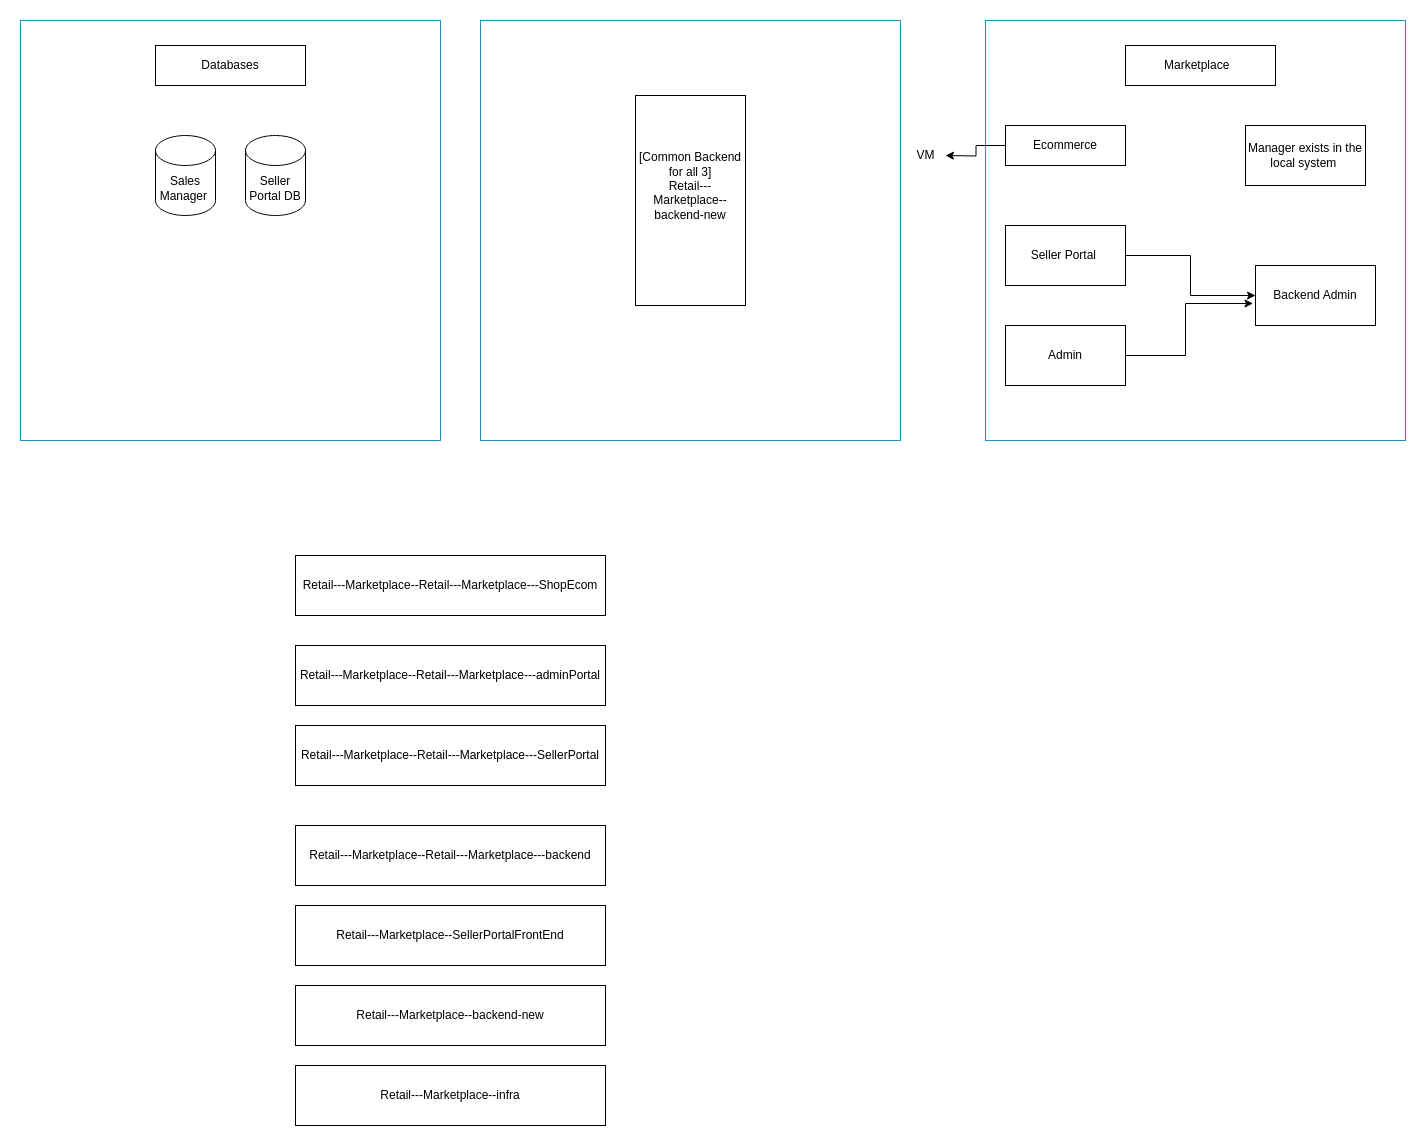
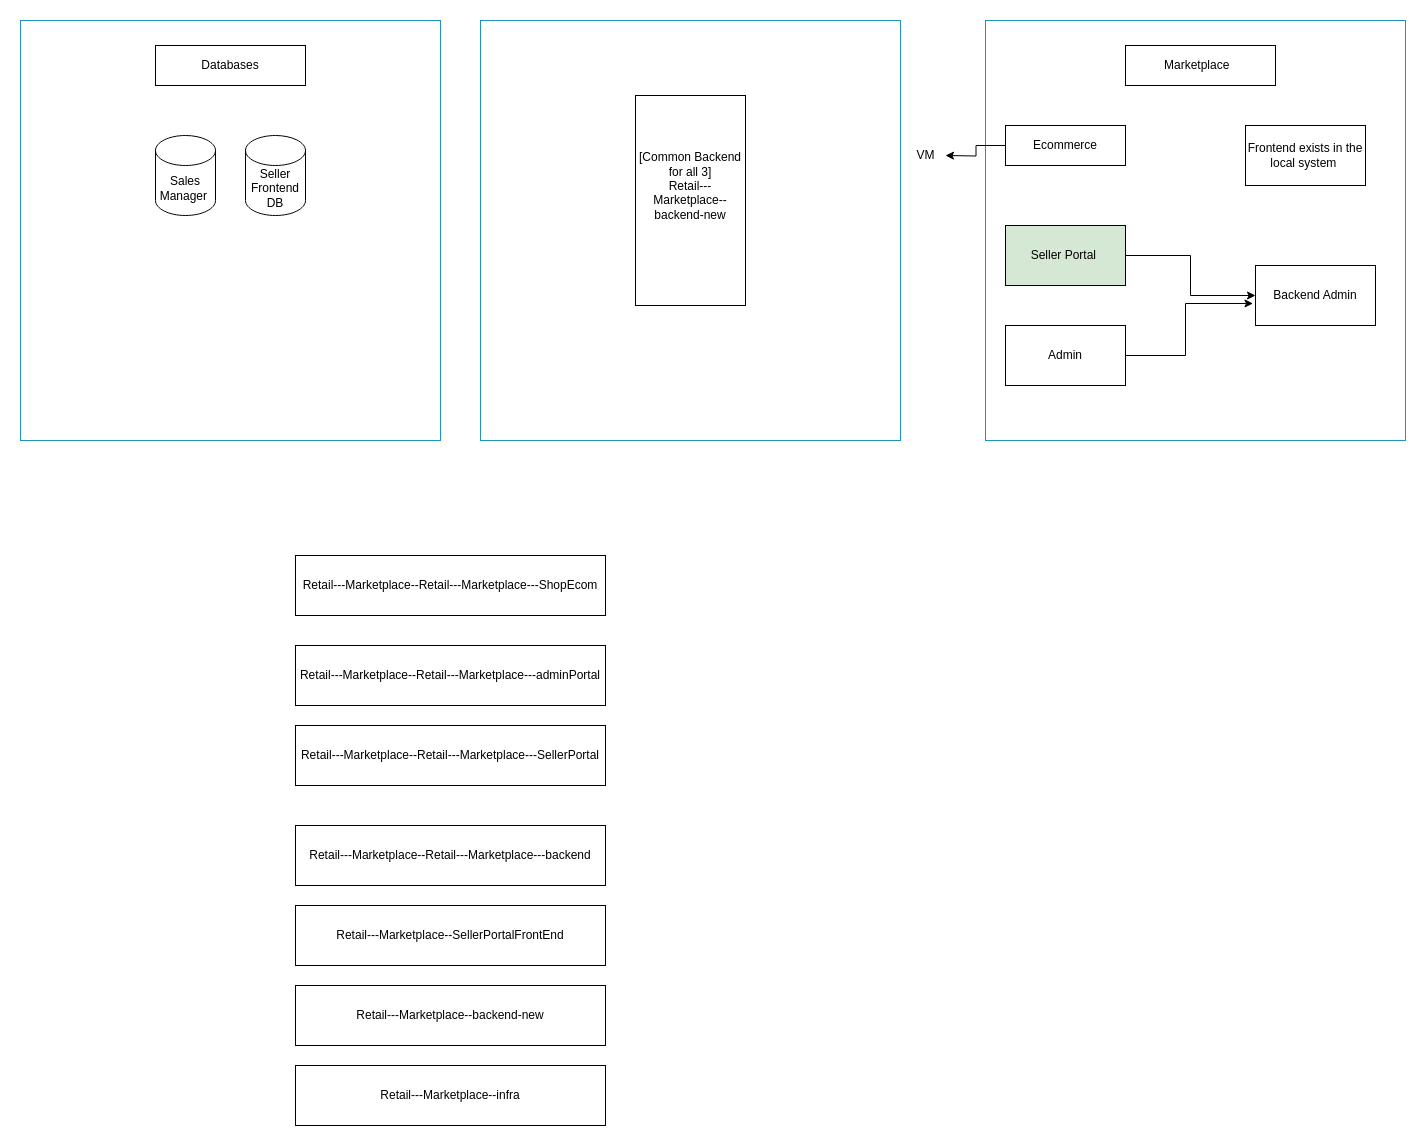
node "Manager exists in the local system": label "Manager exists in the local system" -> "Frontend exists in the local system"
node "Seller Portal DB": label "Seller Portal DB" -> "Seller Frontend DB"
node "Seller Portal": fillcolor #ffffff -> #d5e8d4
